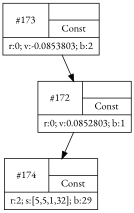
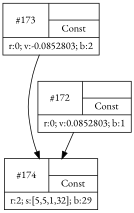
node "#173": text "r:0; v:-0.0853803; b:2" -> "r:0; v:-0.0852803; b:2"
edge "#173" -> "#172": now "#173" -> "#174"
